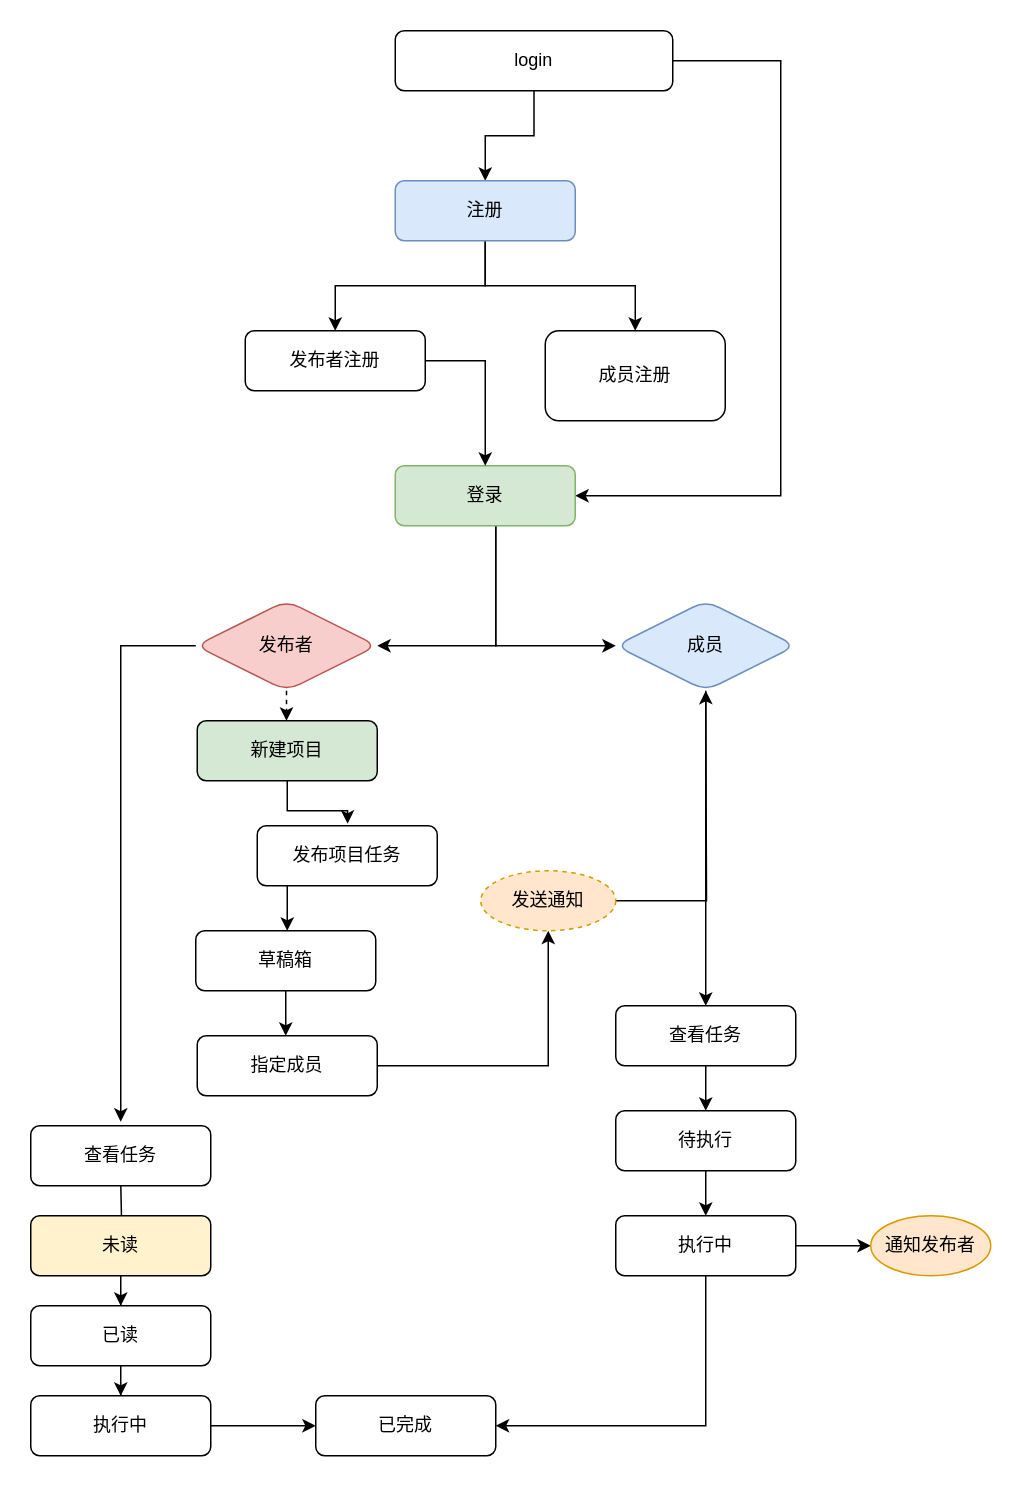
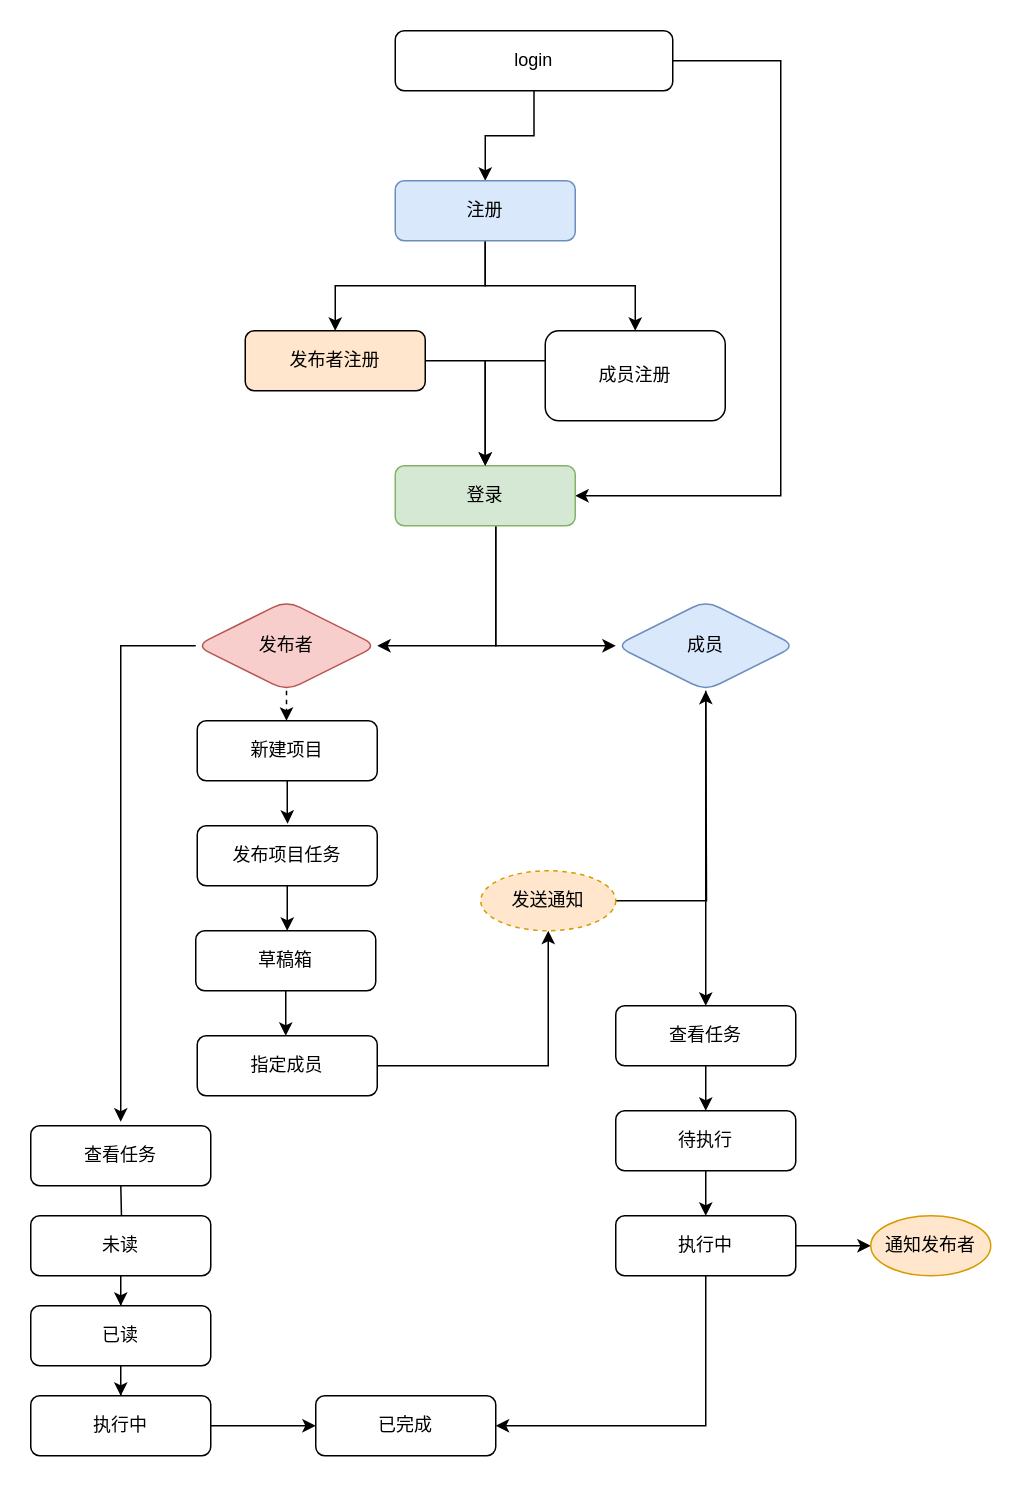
node "发布者注册": fillcolor #ffffff -> #ffe6cc
edge "成员注册" -> "登录": added
node "新建项目": fillcolor #d5e8d4 -> #ffffff
node "发布项目任务": moved (347, 856) -> (287, 856)
node "未读": fillcolor #fff2cc -> #ffffff
